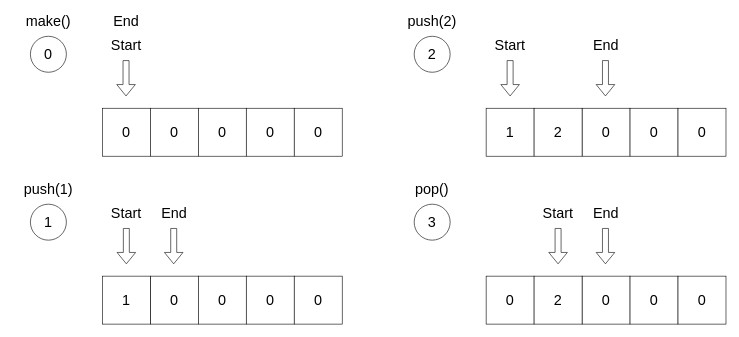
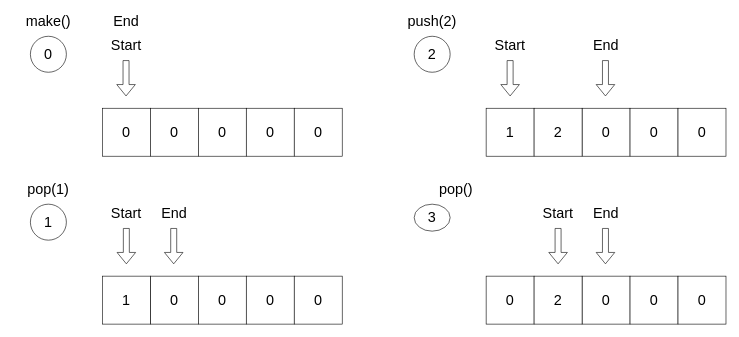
node "push(1)": label "push(1)" -> "pop(1)"
node "pop()": moved (432, 189) -> (456, 189)
node "3": size 36x36 -> 36x27
